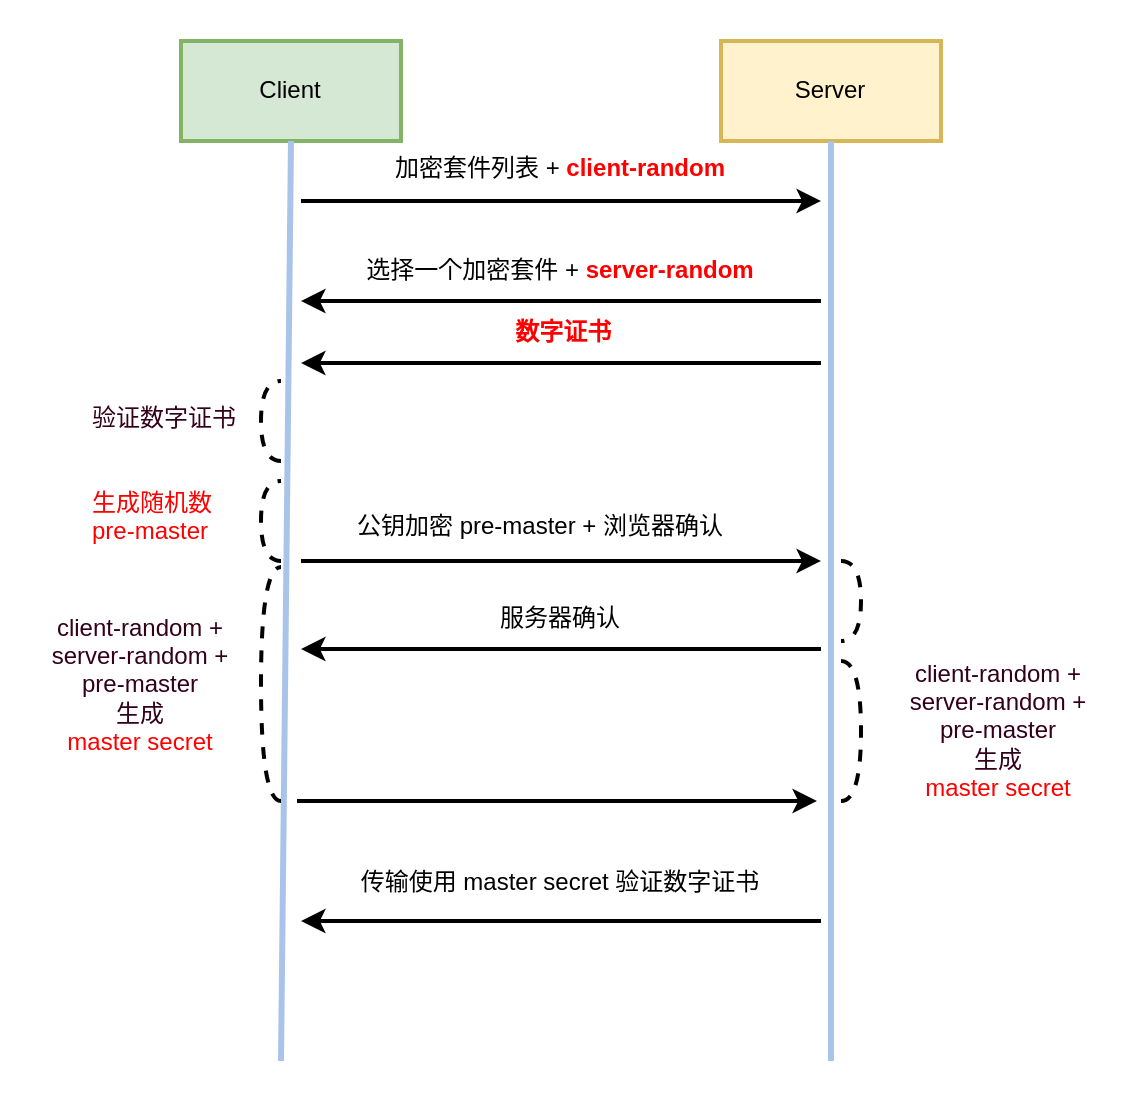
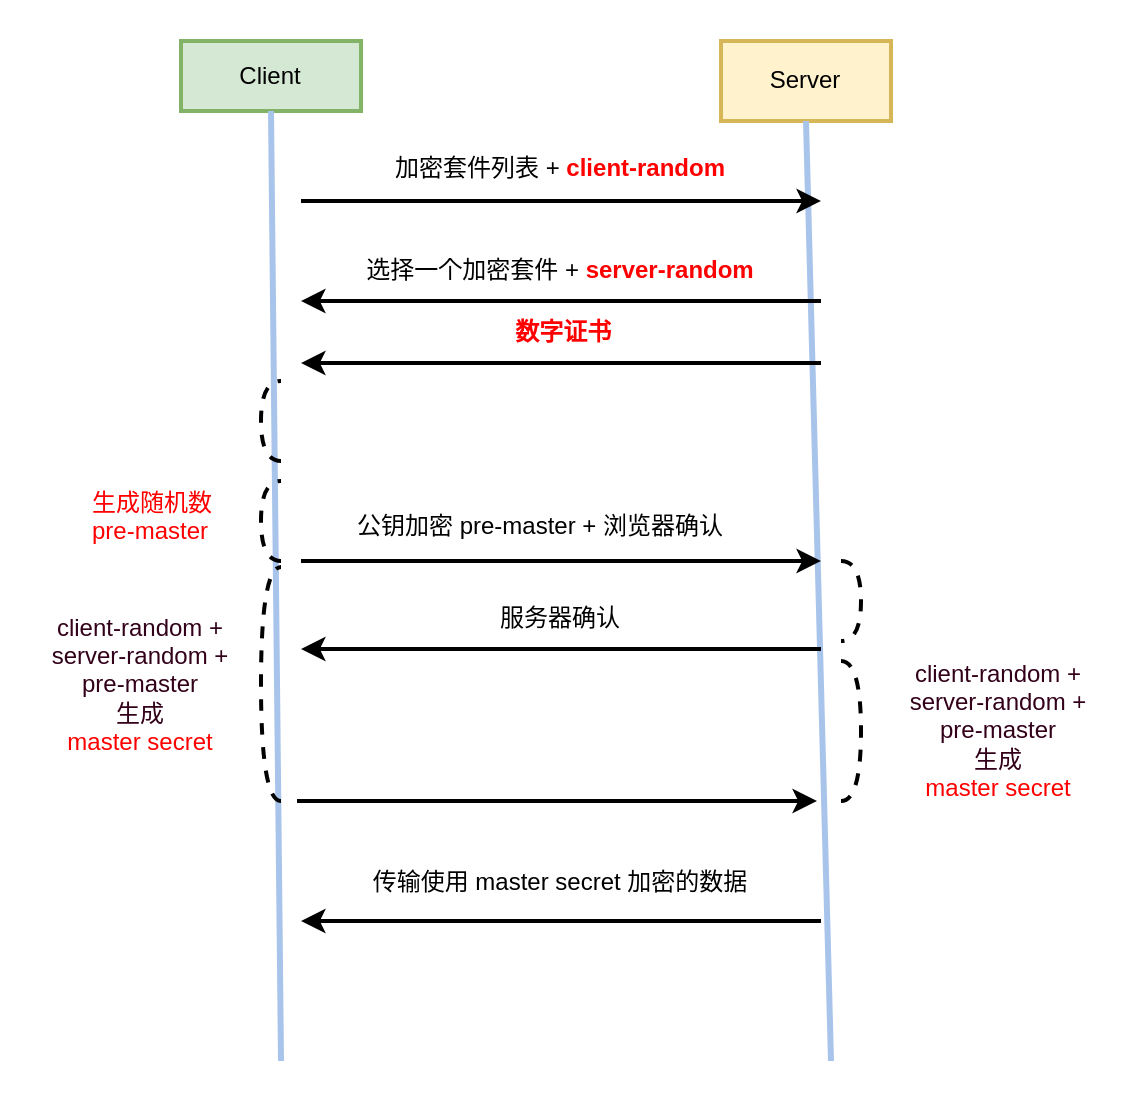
node "Client": size 220x100 -> 180x70
node "Server": size 220x100 -> 170x80
node "验证数字证书": removed
node "传输使用 master secret 验证数字证书": label "传输使用 master secret 验证数字证书" -> "传输使用 master secret 加密的数据"
